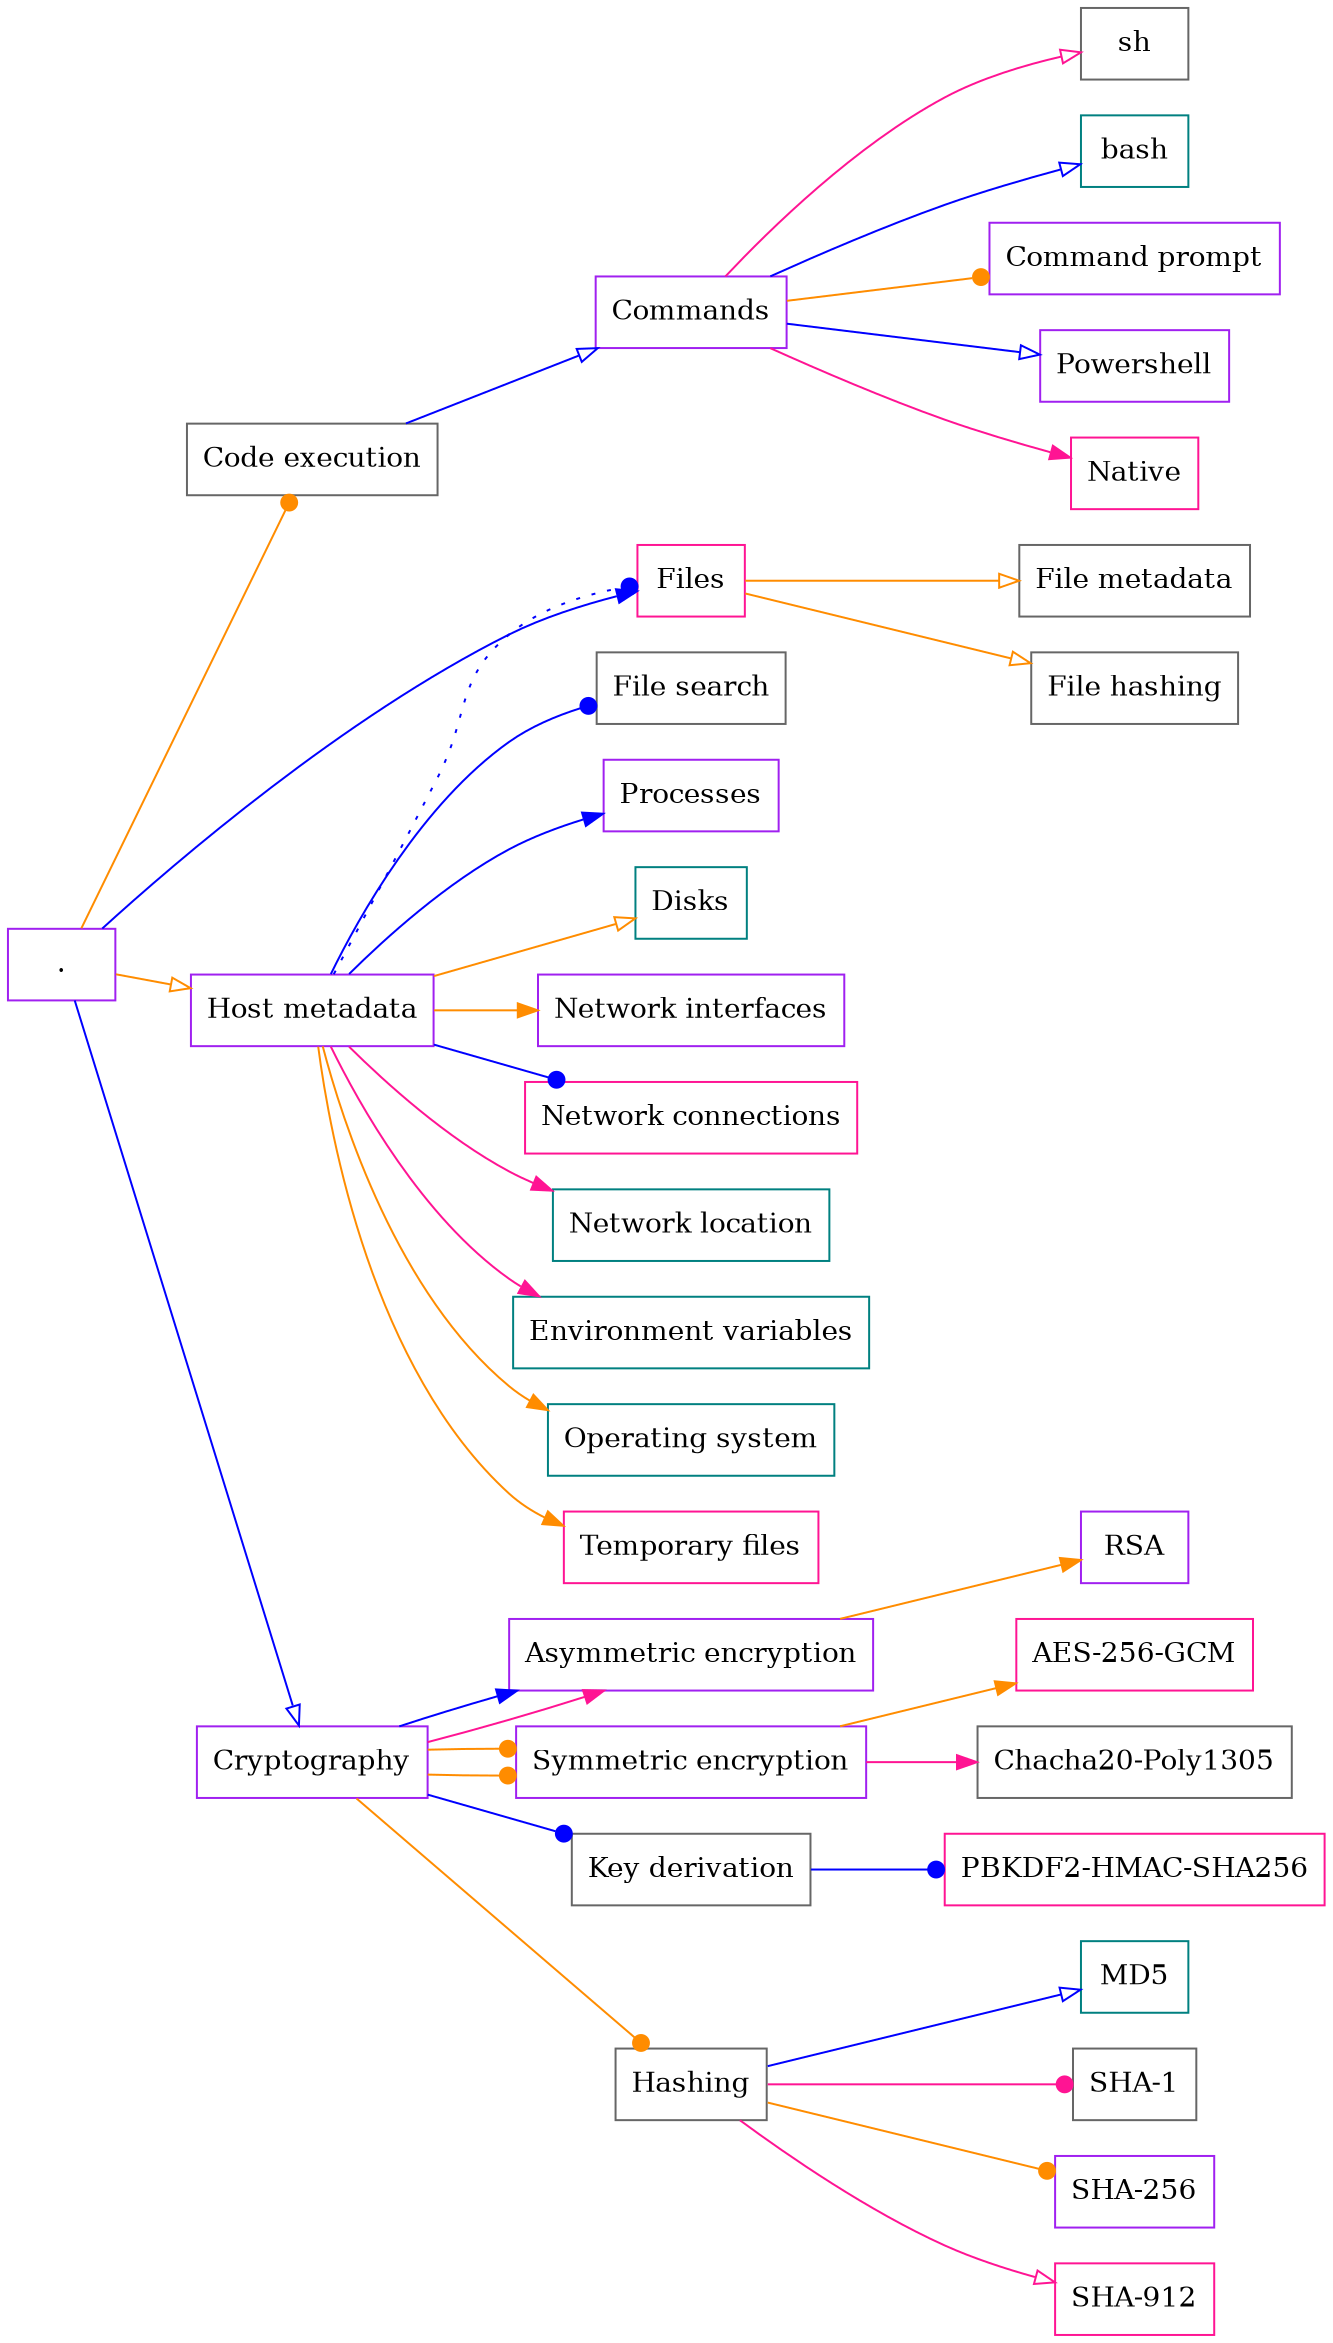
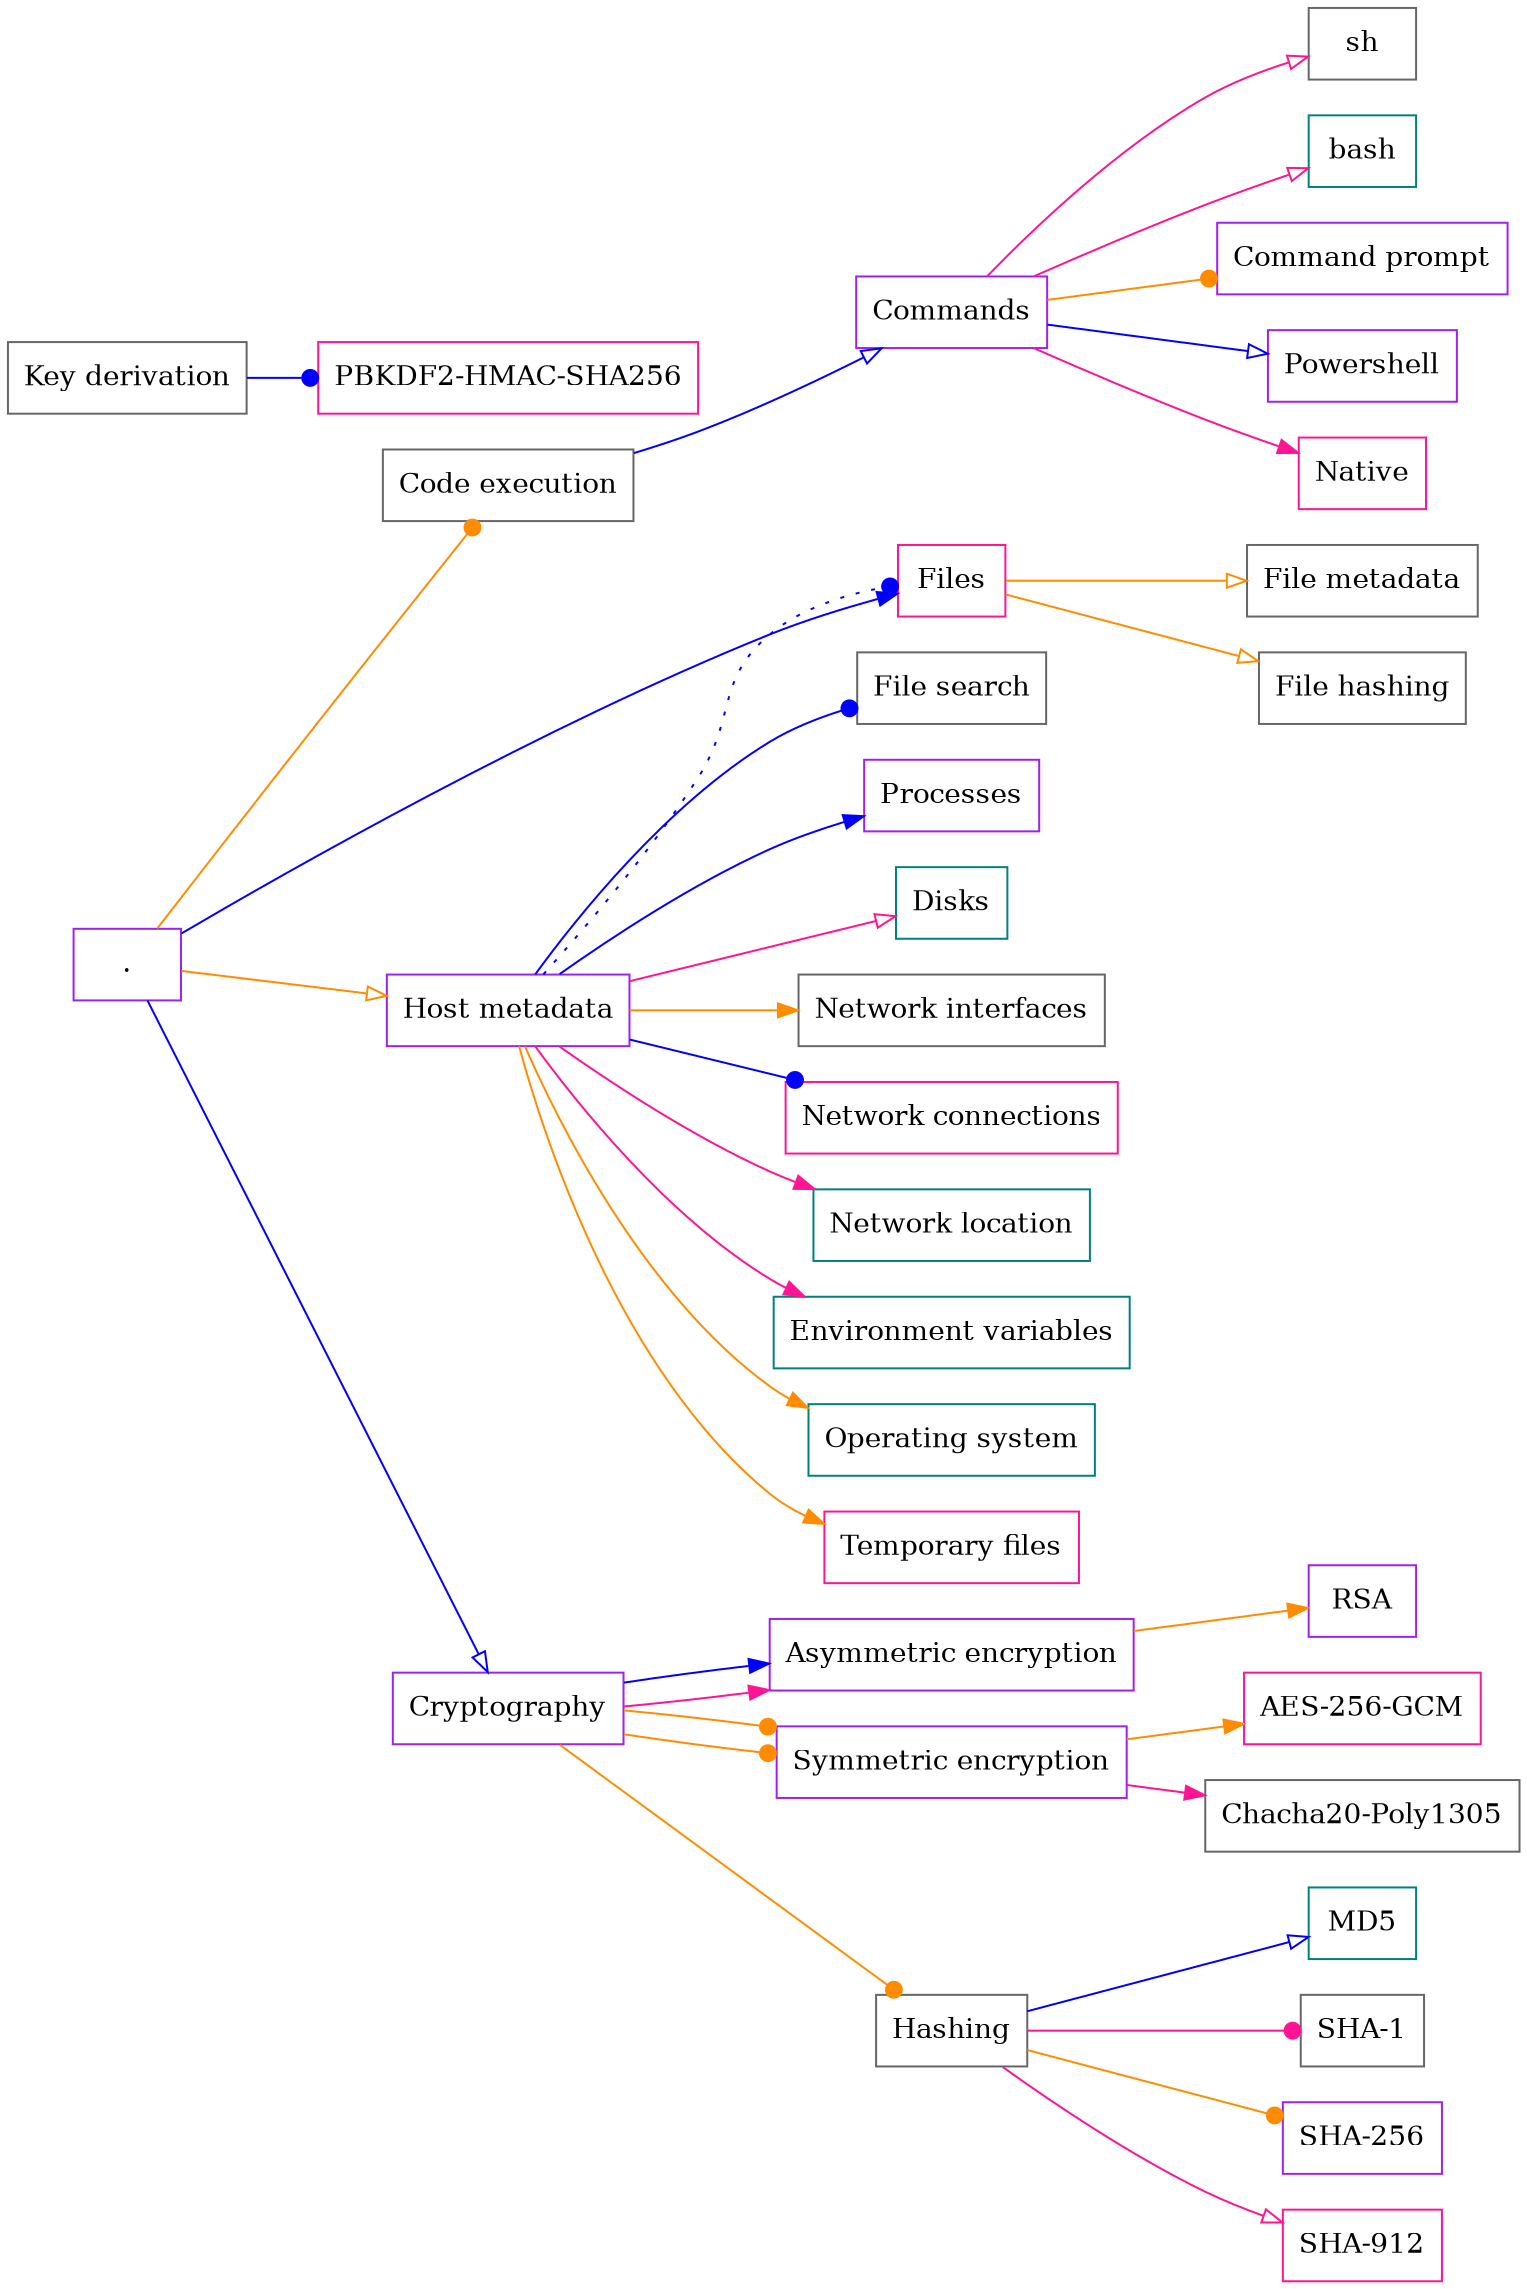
edge "Commands" -> "bash": color blue -> deeppink
edge "Host metadata" -> "Disks": color darkorange -> deeppink
node "Network interfaces": color purple -> gray40
edge "Cryptography" -> "Key derivation": removed
